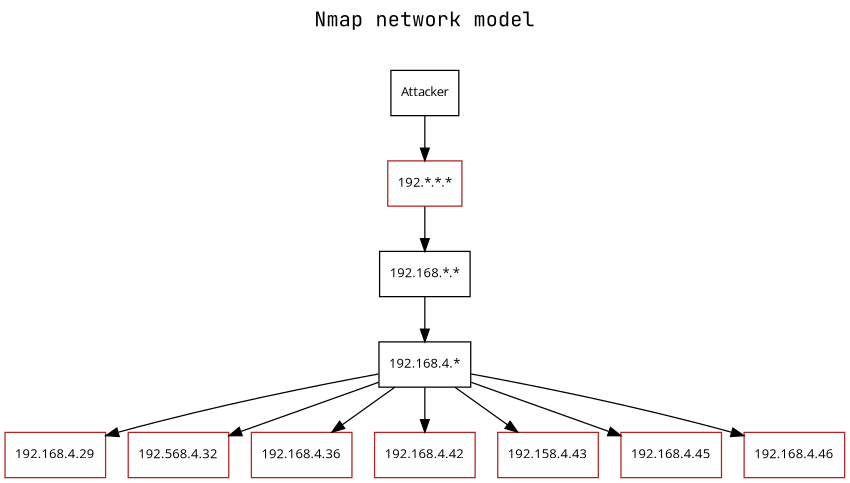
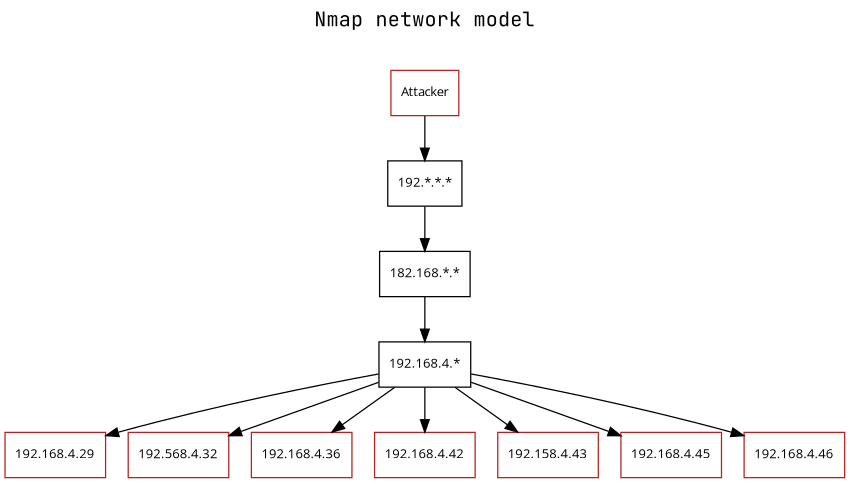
node "Attacker": color #000000 -> #b22222
node "192.*.*.*": color #b22222 -> #000000
node "192.168.*.*": label "192.168.*.*" -> "182.168.*.*"
